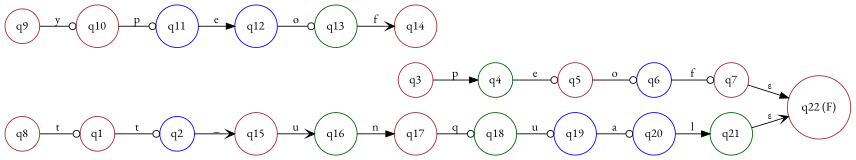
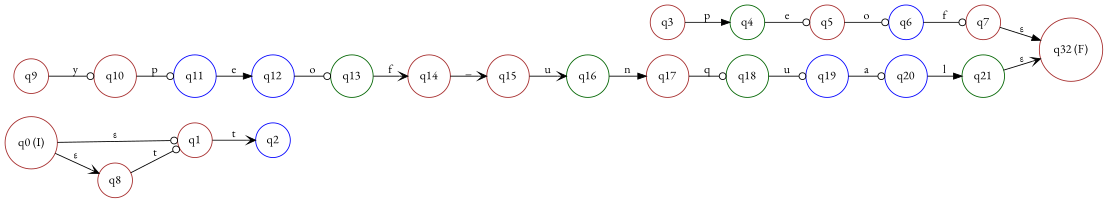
node "q22 (F)": label "q22 (F)" -> "q32 (F)"
edge "q1" -> "q2": arrowhead odot -> vee
edge "q2" -> "q15": now "q14" -> "q15"
node "q0 (I)": added
